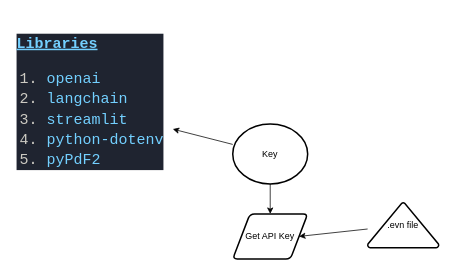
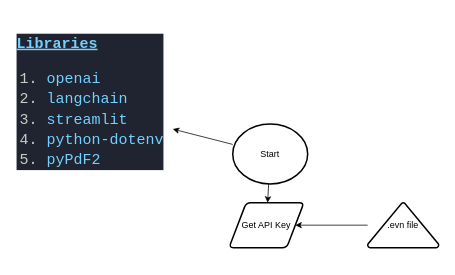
node "Key": label "Key" -> "Start"
node "Get API Key": moved (270, 237) -> (267, 225)
